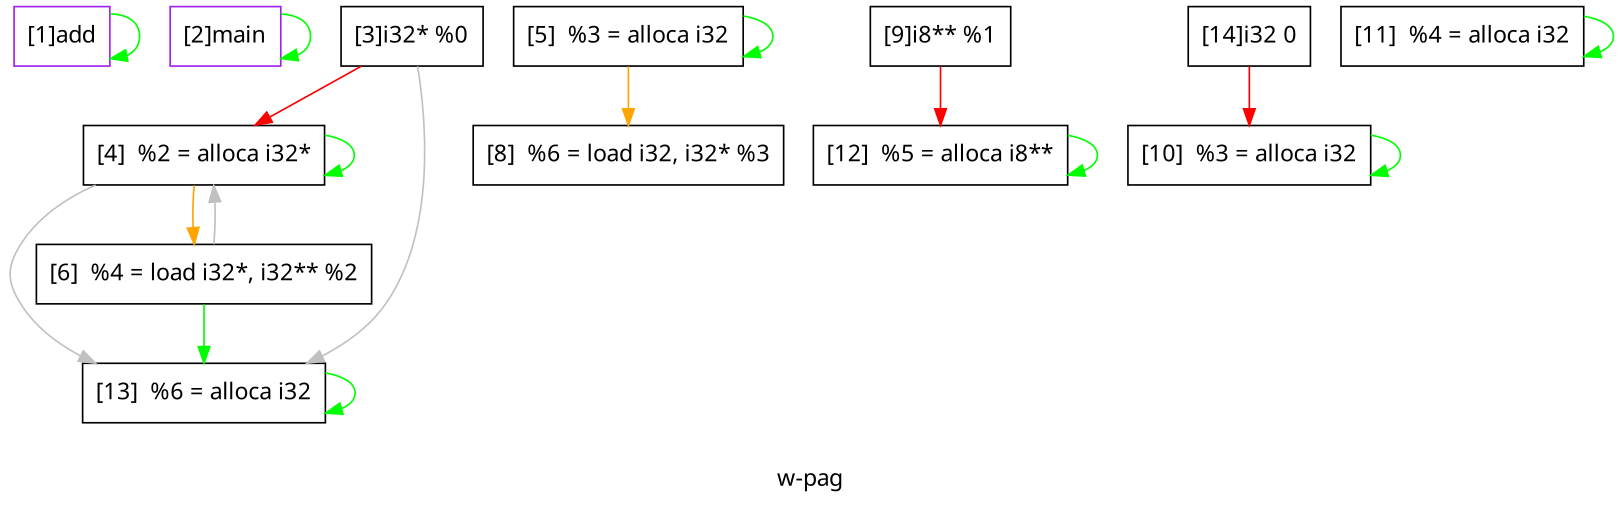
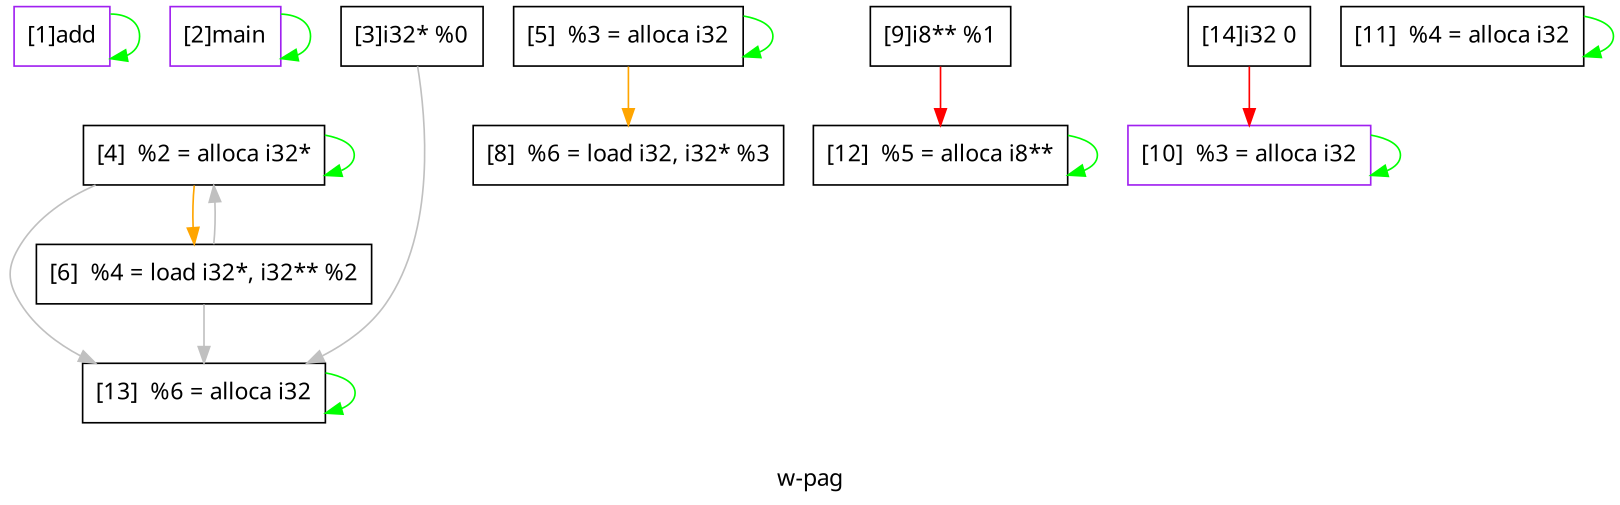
edge "[3]i32* %0" -> "[4]  %2 = alloca i32*": removed
node "[10]  %3 = alloca i32": color black -> purple
edge "[6]  %4 = load i32*, i32** %2" -> "[13]  %6 = alloca i32": color green -> grey
